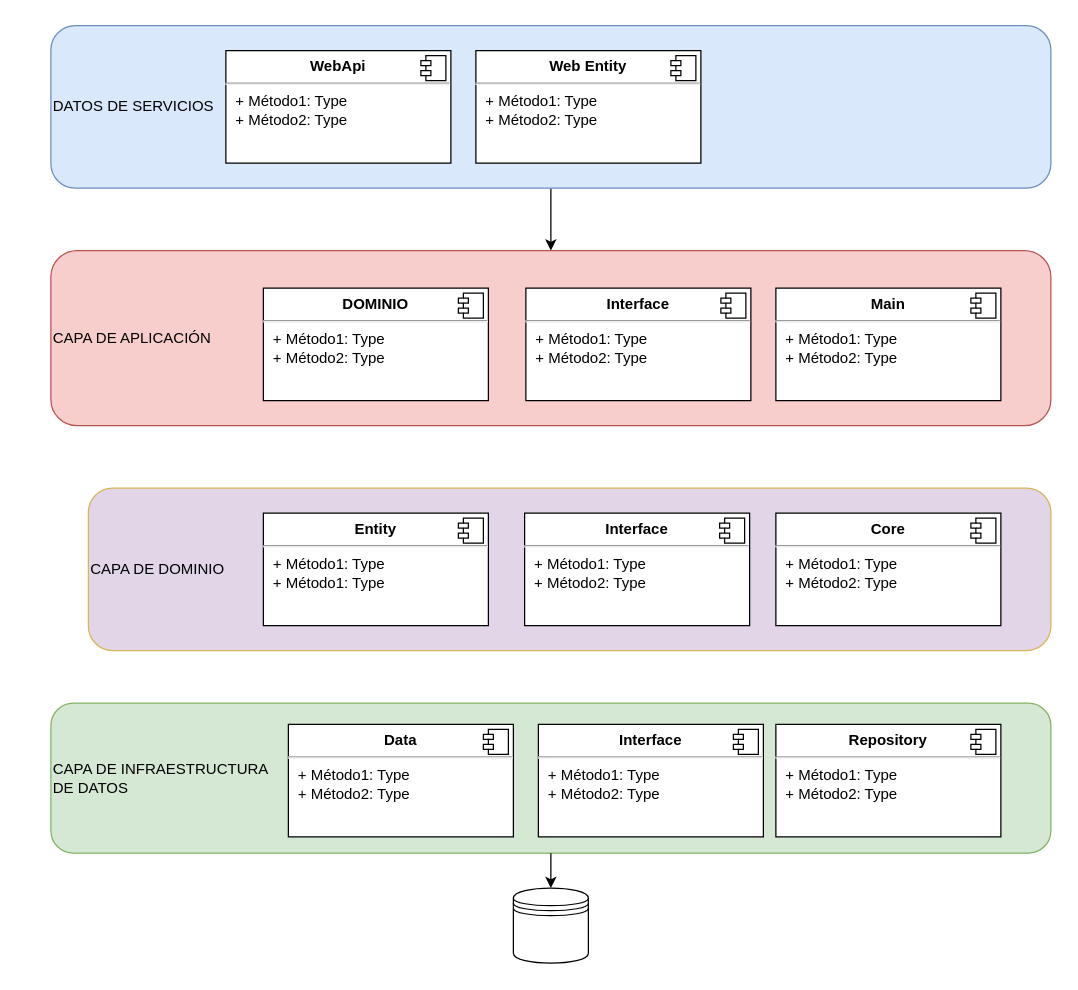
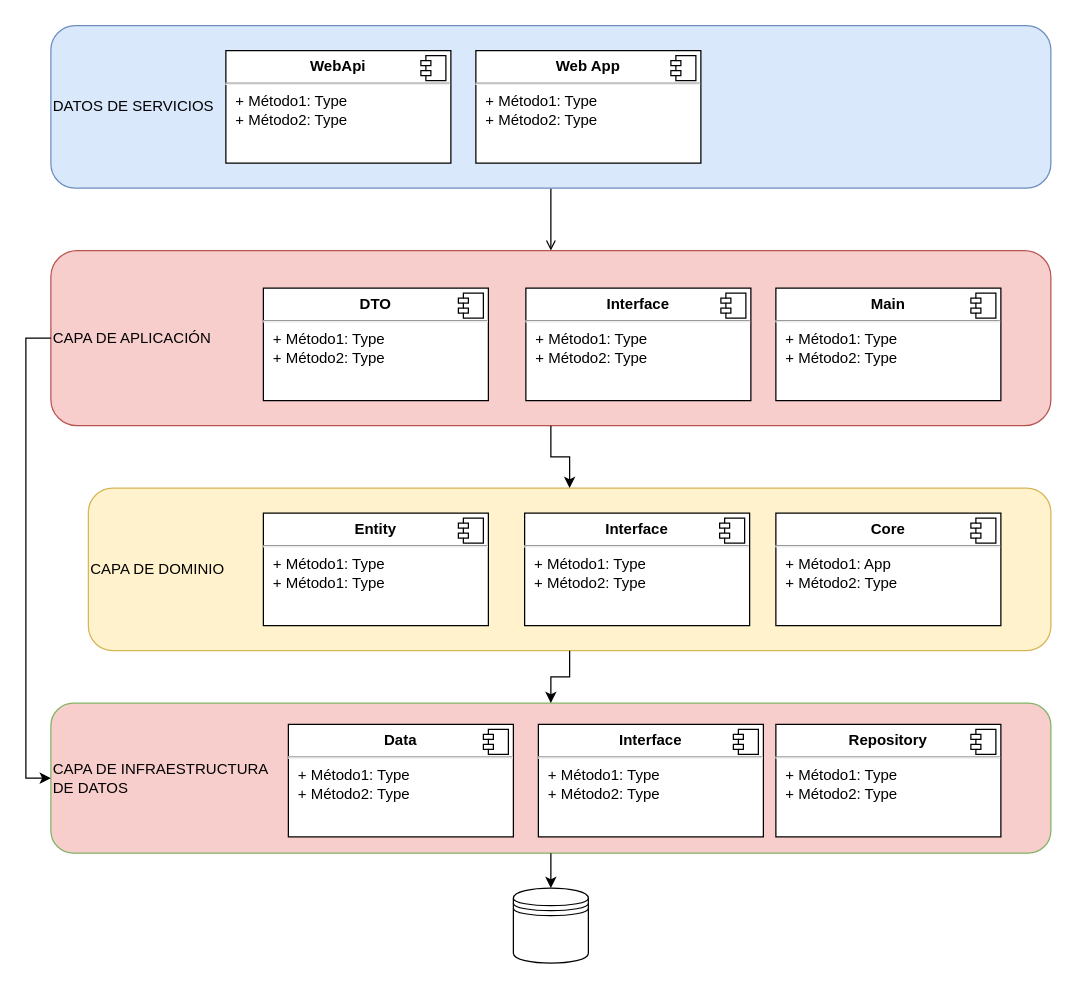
node "Web Entity + Método1: Type + Método2: Type": label "Web Entity + Método1: Type + Método2: Type" -> "Web App + Método1: Type + Método2: Type"
edge "DATOS DE SERVICIOS" -> "CAPA DE APLICACIÓN": arrowhead classic -> open
node "DOMINIO + Método1: Type + Método2: Type": label "DOMINIO + Método1: Type + Método2: Type" -> "DTO + Método1: Type + Método2: Type"
edge "CAPA DE APLICACIÓN" -> "CAPA DE DOMINIO": added
node "Core + Método1: Type + Método2: Type": label "Core + Método1: Type + Método2: Type" -> "Core + Método1: App + Método2: Type"
edge "CAPA DE APLICACIÓN" -> "CAPA DE INFRAESTRUCTURA DE DATOS": added
node "CAPA DE DOMINIO": fillcolor #e1d5e7 -> #fff2cc
edge "CAPA DE DOMINIO" -> "CAPA DE INFRAESTRUCTURA DE DATOS": added
node "CAPA DE INFRAESTRUCTURA DE DATOS": fillcolor #d5e8d4 -> #f8cecc
